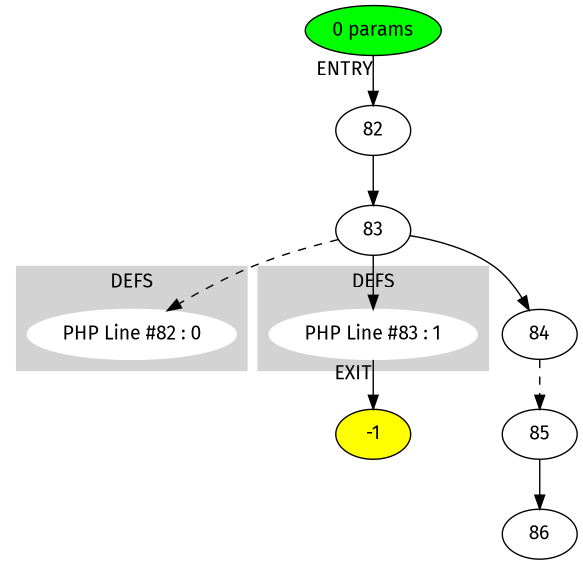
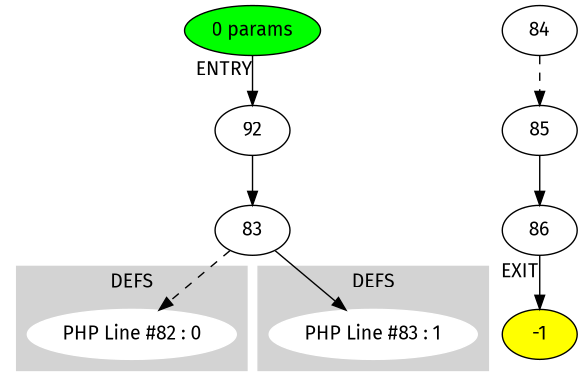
node "82": label "82" -> "92"
edge "83" -> "84": removed
edge "PHP Line #83 : 1" -> "-1": now "86" -> "-1"
